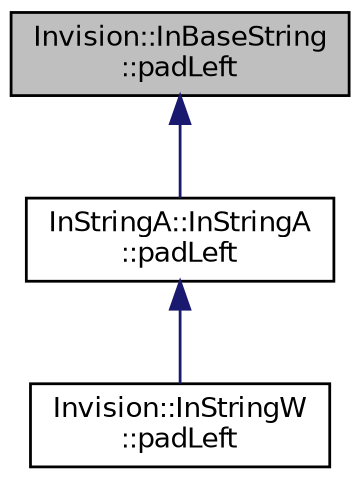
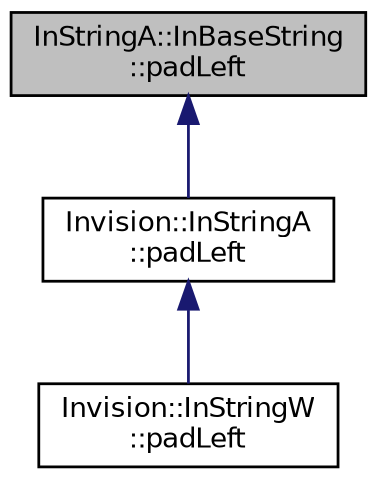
node "Invision::InBaseString ::padLeft": label "Invision::InBaseString ::padLeft" -> "InStringA::InBaseString ::padLeft"
node "InStringA::InStringA ::padLeft": label "InStringA::InStringA ::padLeft" -> "Invision::InStringA ::padLeft"
